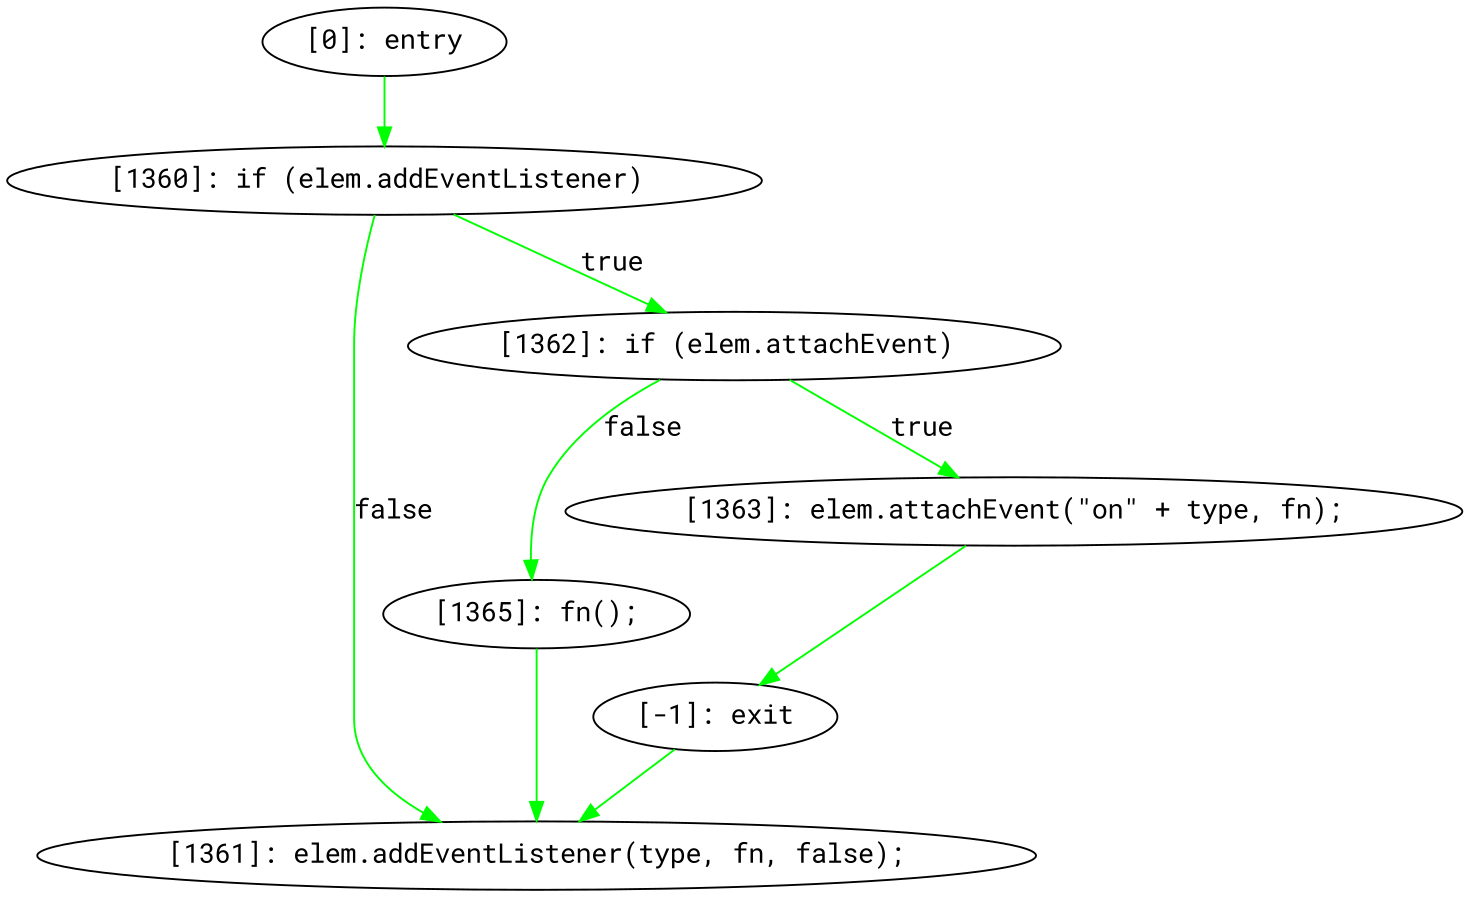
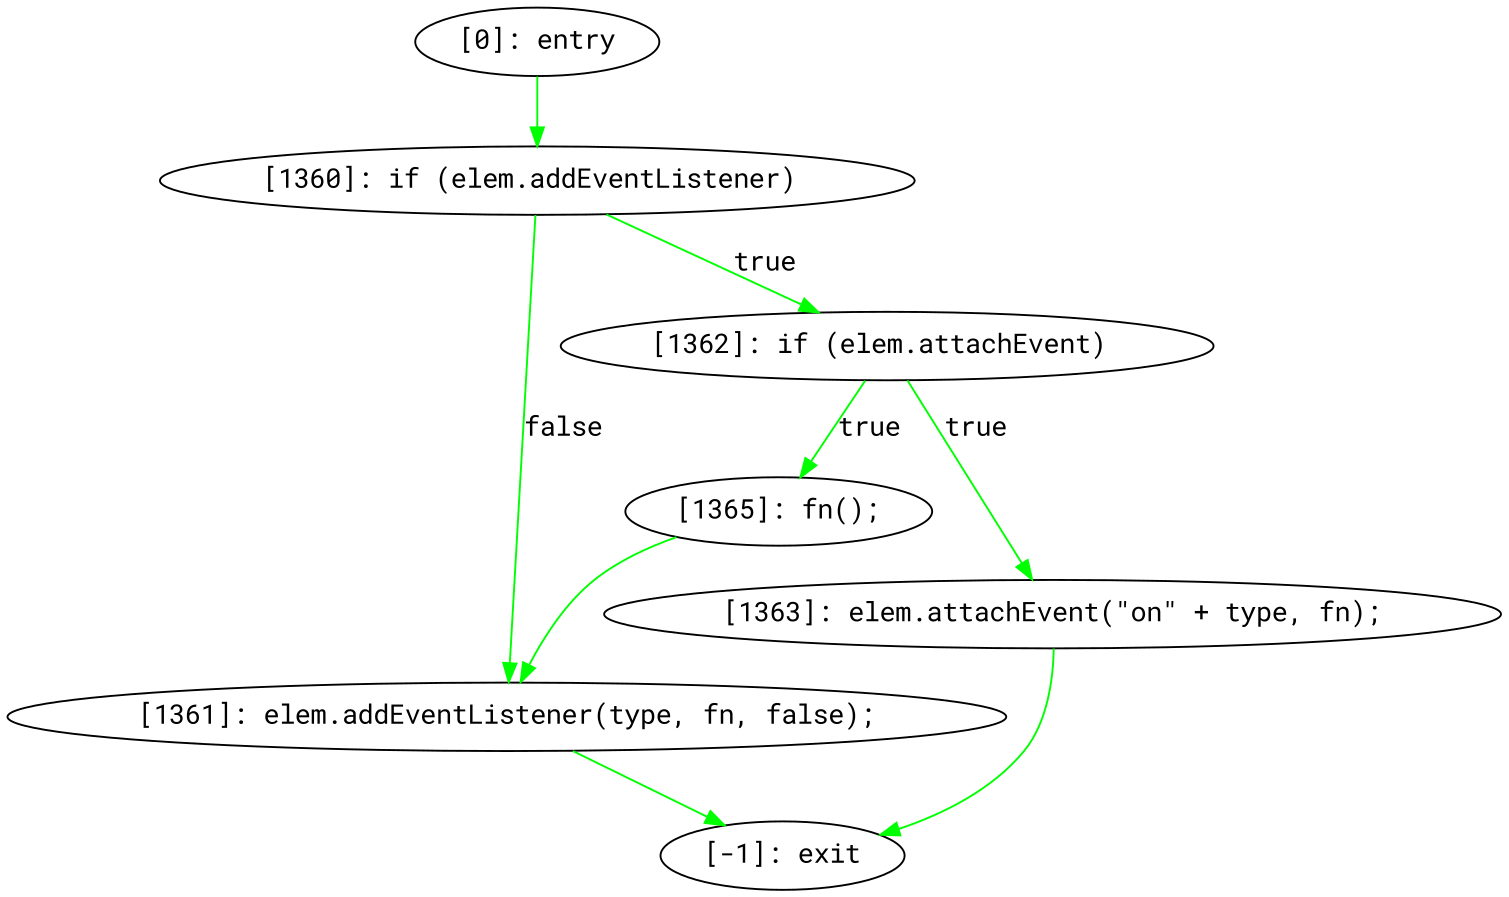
edge "[1362]: if (elem.attachEvent)" -> "[1365]: fn();": label "false" -> "true"
edge "[-1]: exit" -> "[1361]: elem.addEventListener(type, fn, false);": reversed
